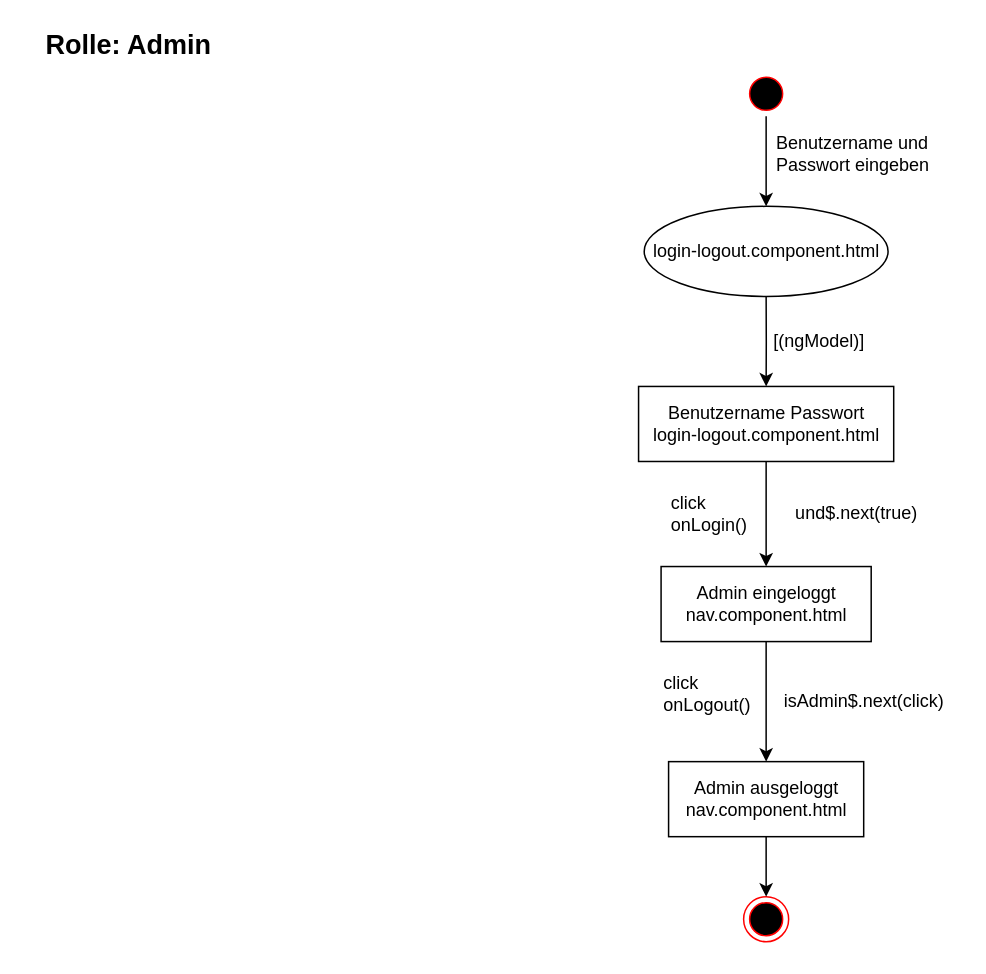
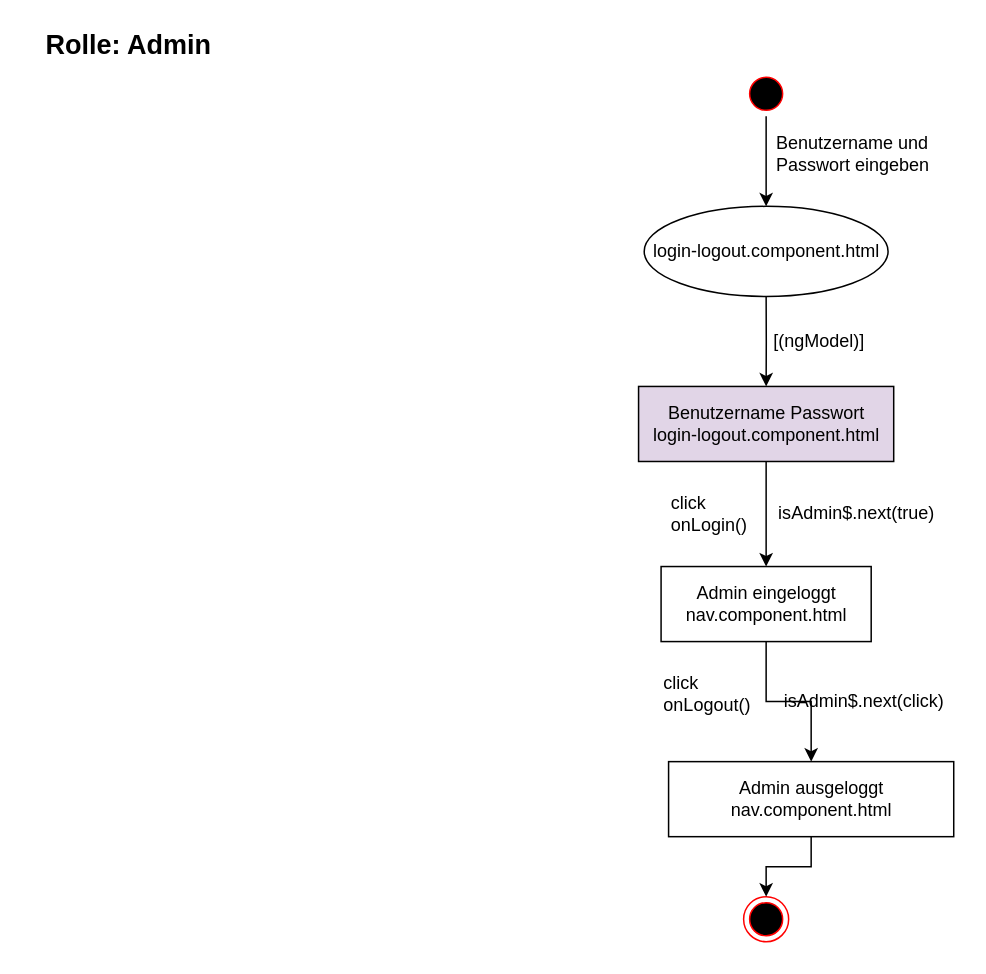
node "Benutzername Passwort login-logout.component.html": fillcolor #ffffff -> #e1d5e7
node "und$.next(true)": label "und$.next(true)" -> "isAdmin$.next(true)"
node "Admin ausgeloggt nav.component.html": size 195x75 -> 285x75
